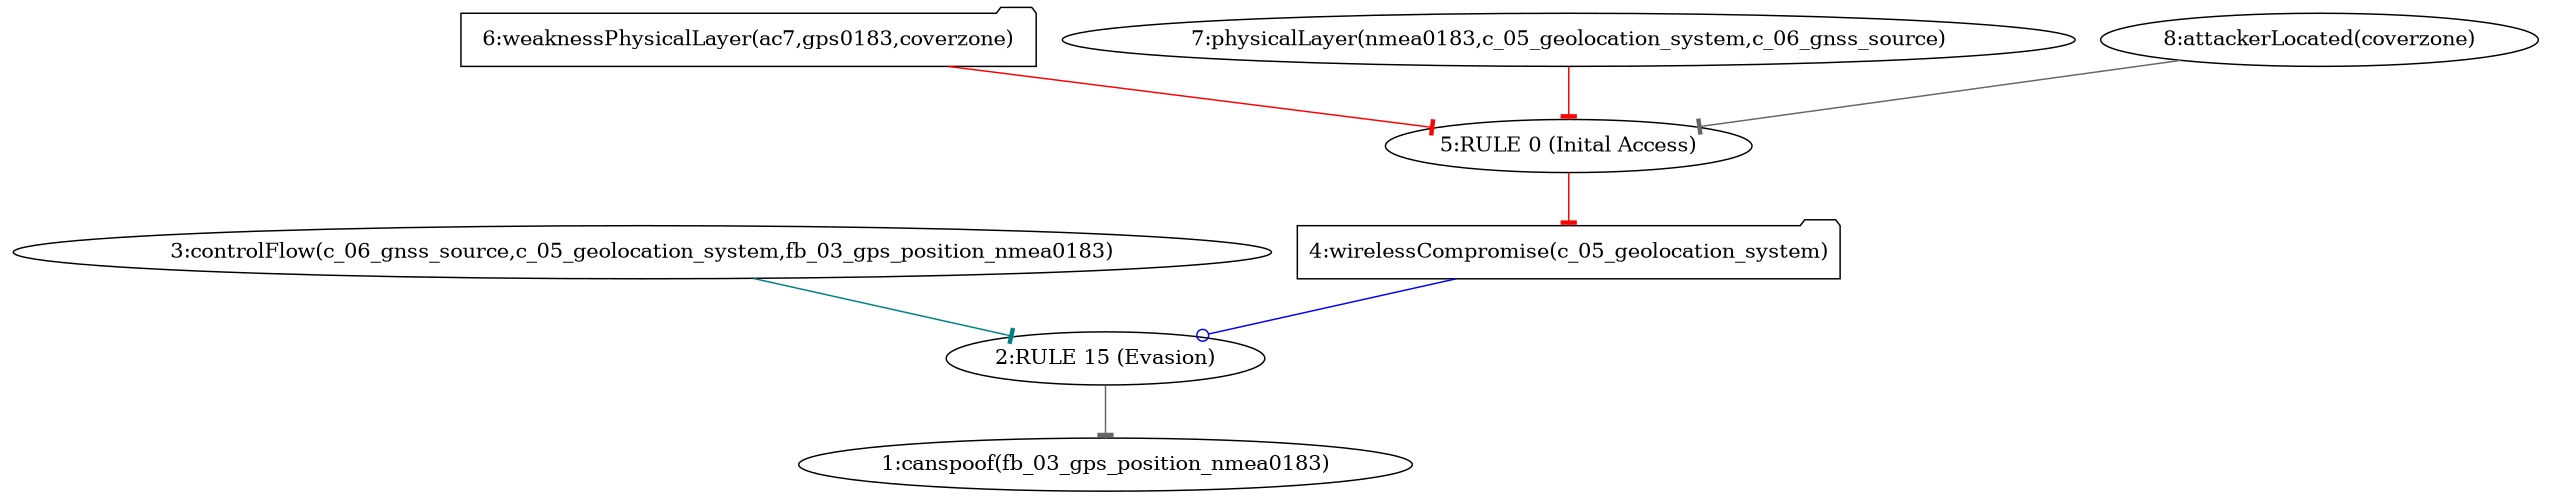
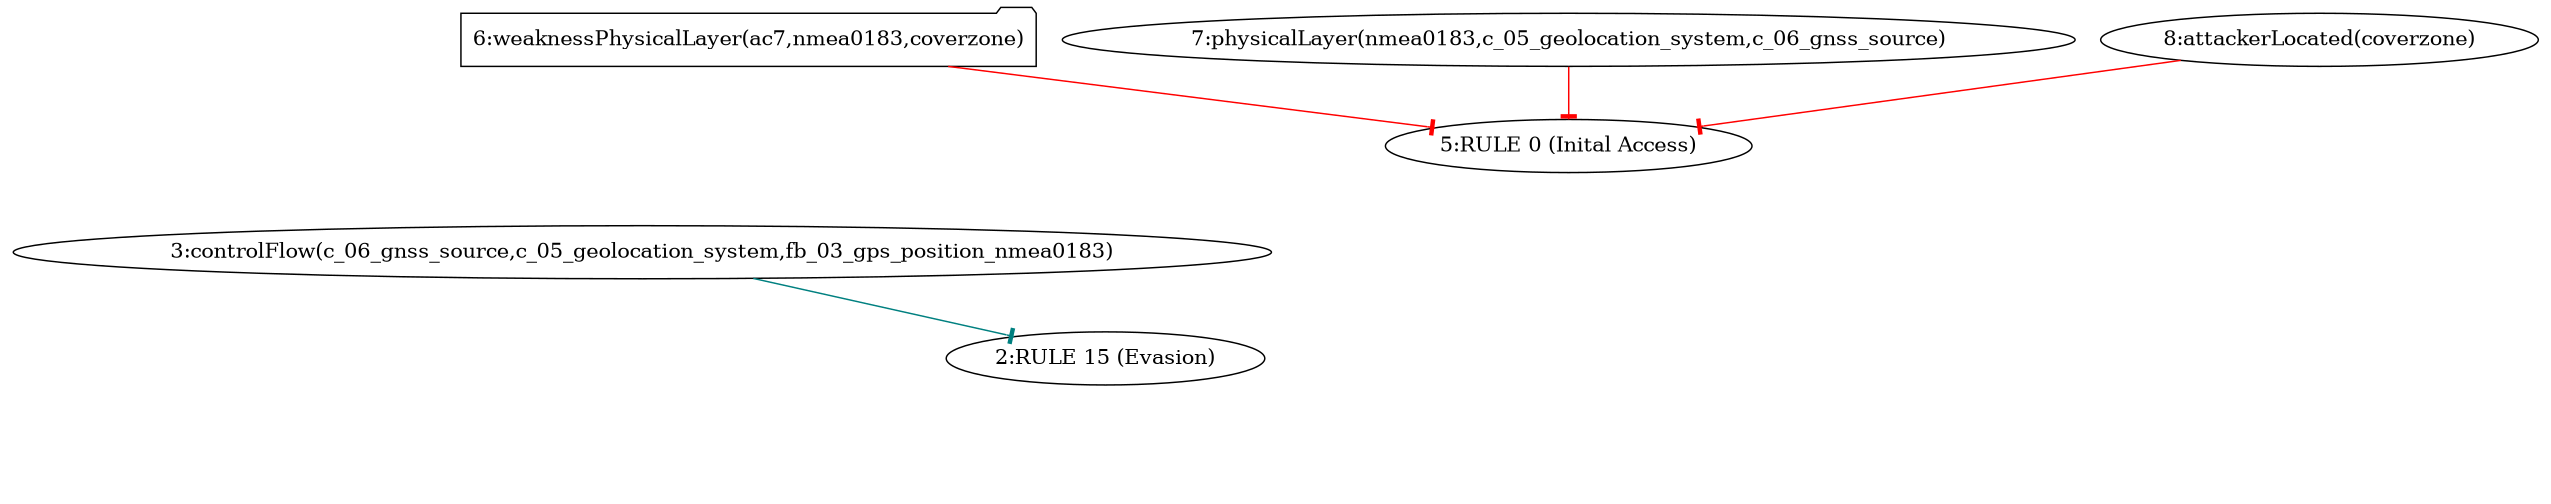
node "6:weaknessPhysicalLayer(ac7,gps0183,coverzone)": label "6:weaknessPhysicalLayer(ac7,gps0183,coverzone)" -> "6:weaknessPhysicalLayer(ac7,nmea0183,coverzone)"
edge "8:attackerLocated(coverzone)" -> "5:RULE 0 (Inital Access)": color gray40 -> red
node "4:wirelessCompromise(c_05_geolocation_system)": removed
node "1:canspoof(fb_03_gps_position_nmea0183)": removed
